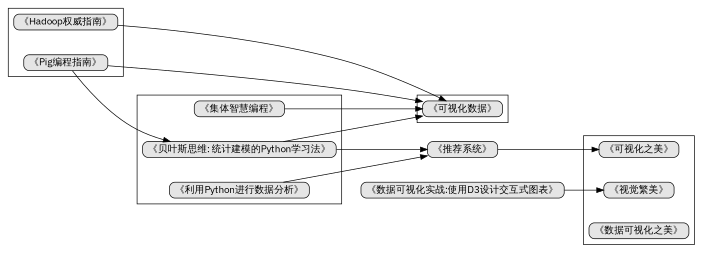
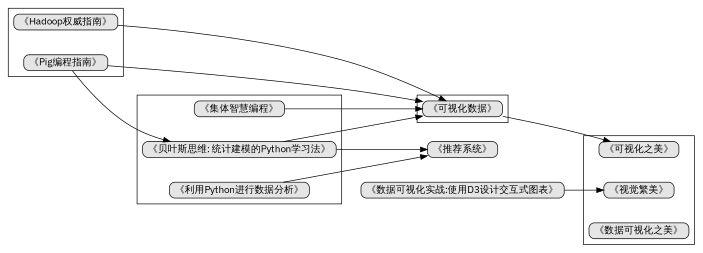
edge "《推荐系统》" -> "《可视化之美》": now "《可视化数据》" -> "《可视化之美》"
